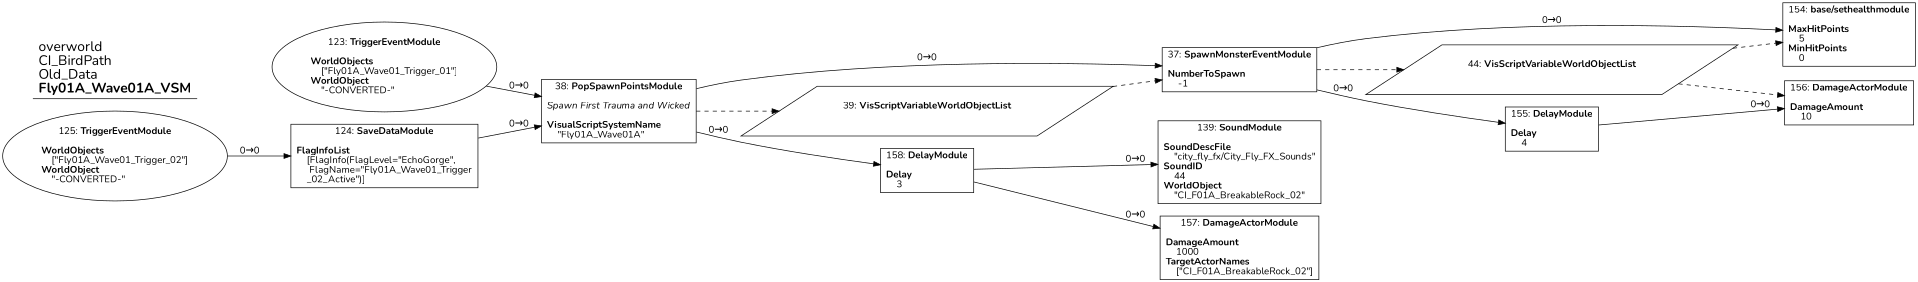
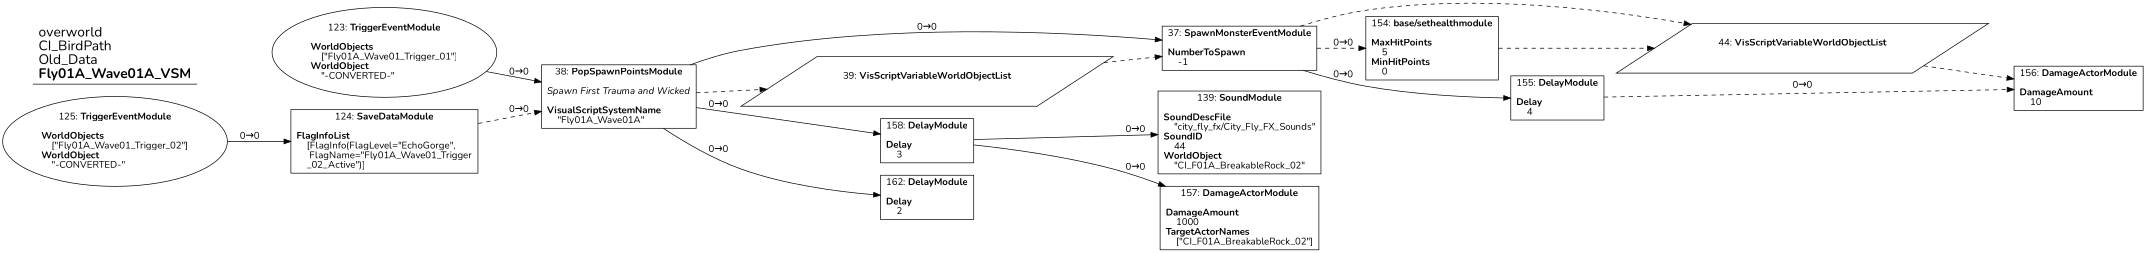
edge "37:" -> "154:": style solid -> dashed
edge "44:" -> "154:": reversed
edge "155:" -> "156:": style solid -> dashed
edge "124:" -> "38:": style solid -> dashed
node "162:": added
